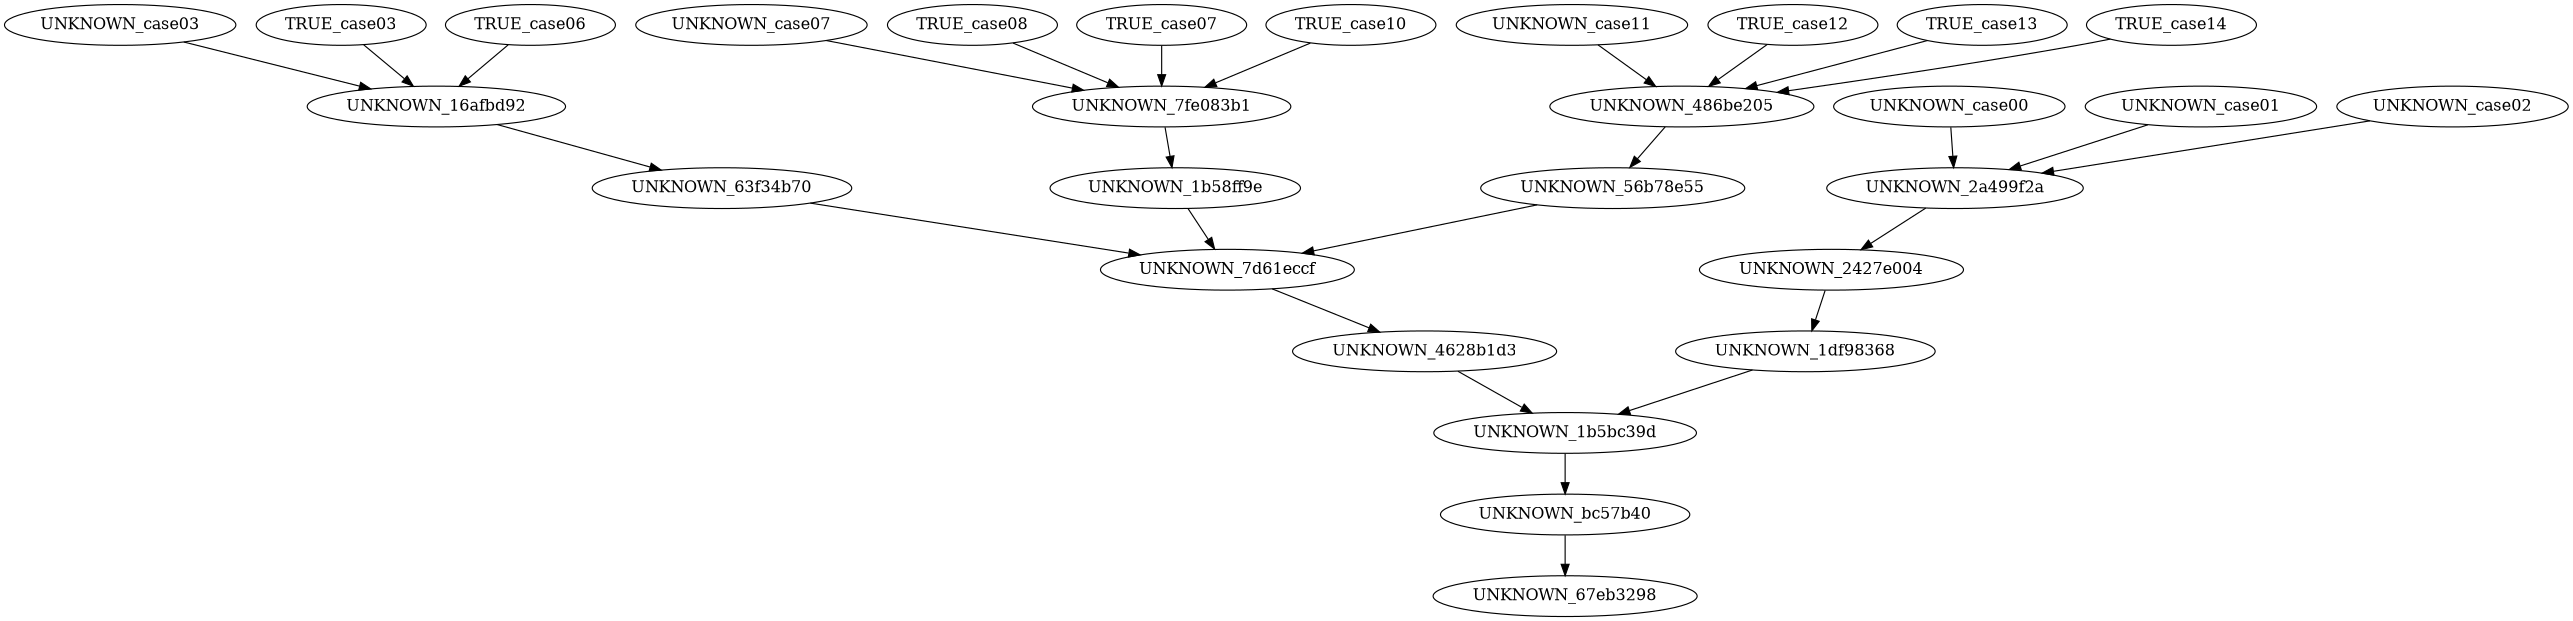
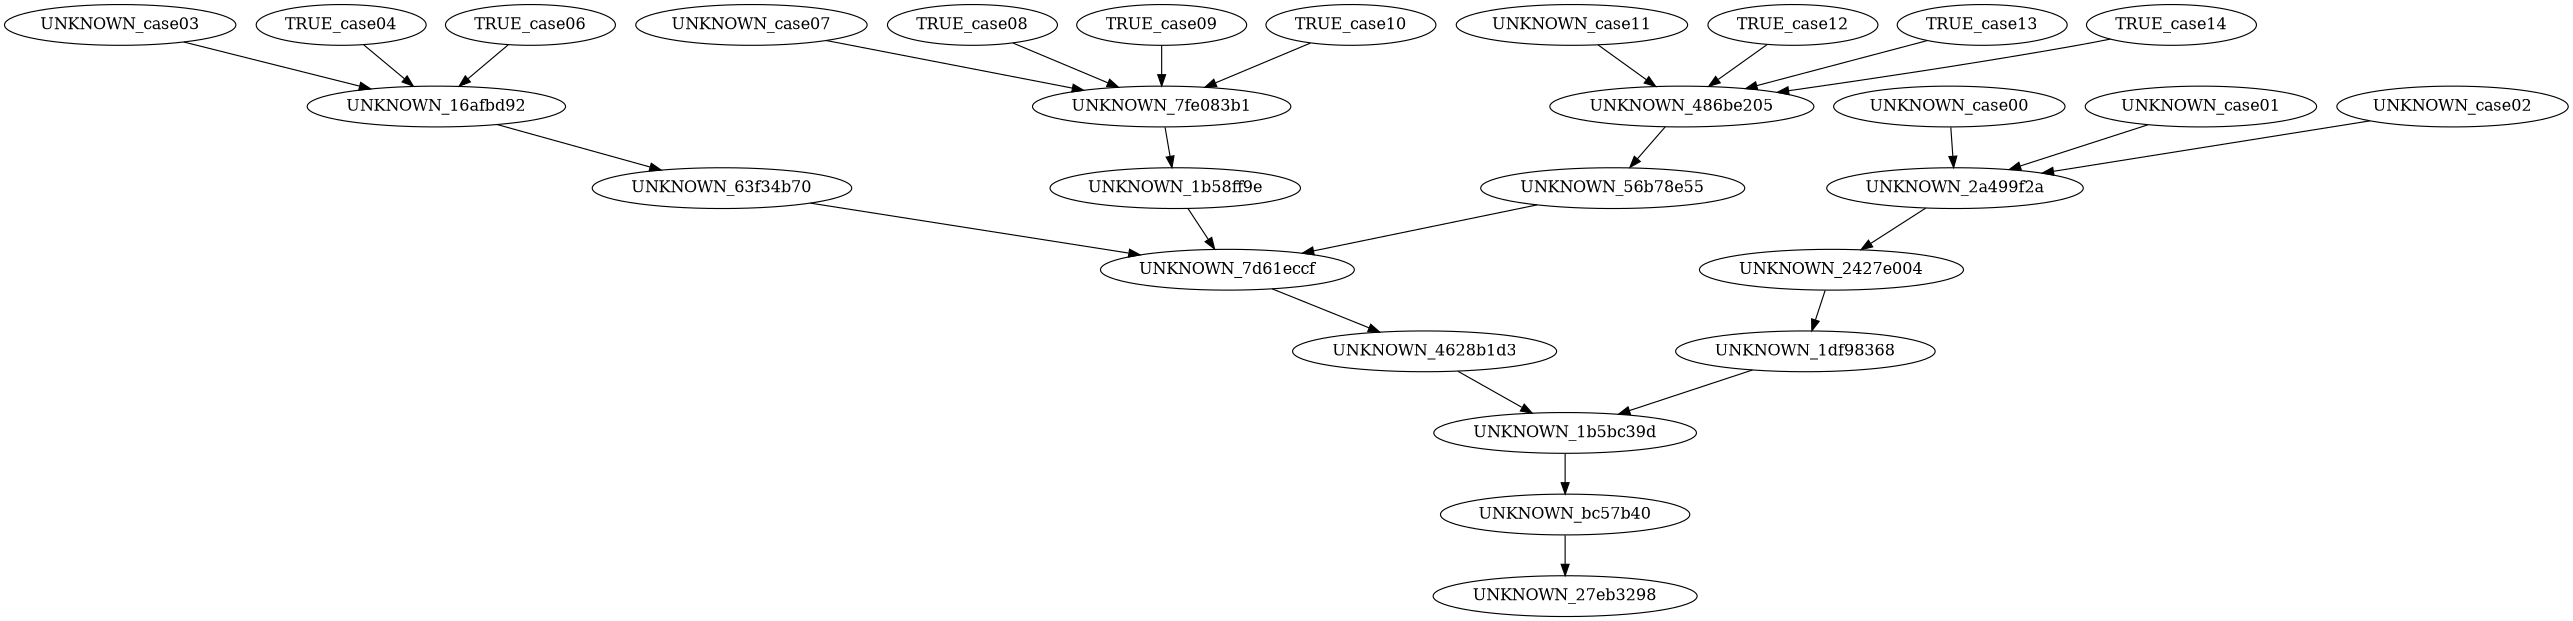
node "TRUE_case03": label "TRUE_case03" -> "TRUE_case04"
node "TRUE_case07": label "TRUE_case07" -> "TRUE_case09"
node "UNKNOWN_67eb3298": label "UNKNOWN_67eb3298" -> "UNKNOWN_27eb3298"
